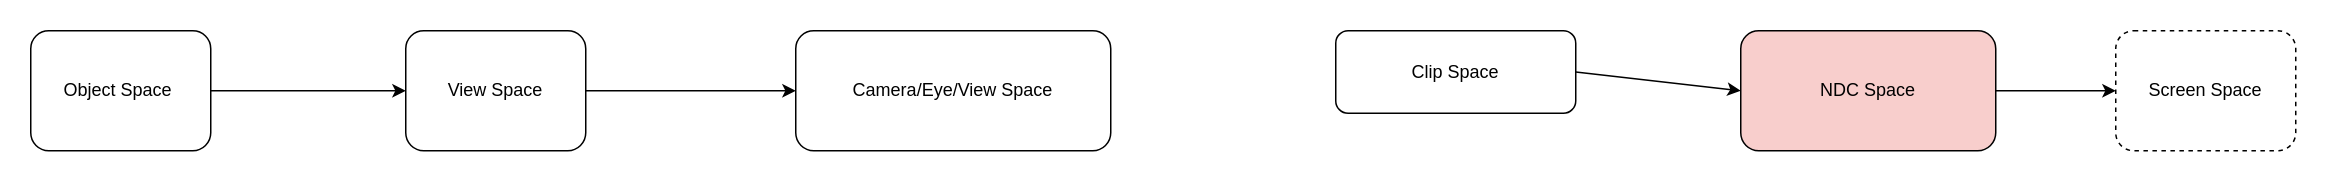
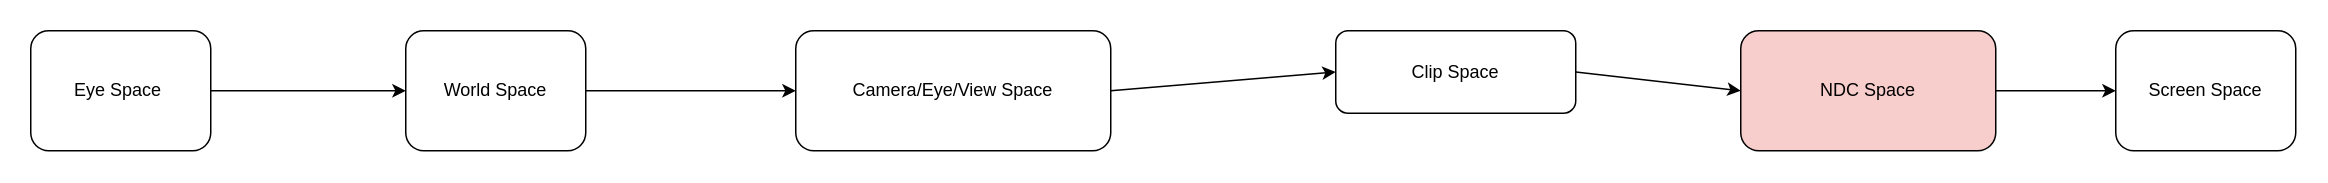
edge "Camera/Eye/View Space" -> "Clip Space": added
node "Object Space": label "Object Space" -> "Eye Space"
node "View Space": label "View Space" -> "World Space"
node "Screen Space": style dashed -> solid
